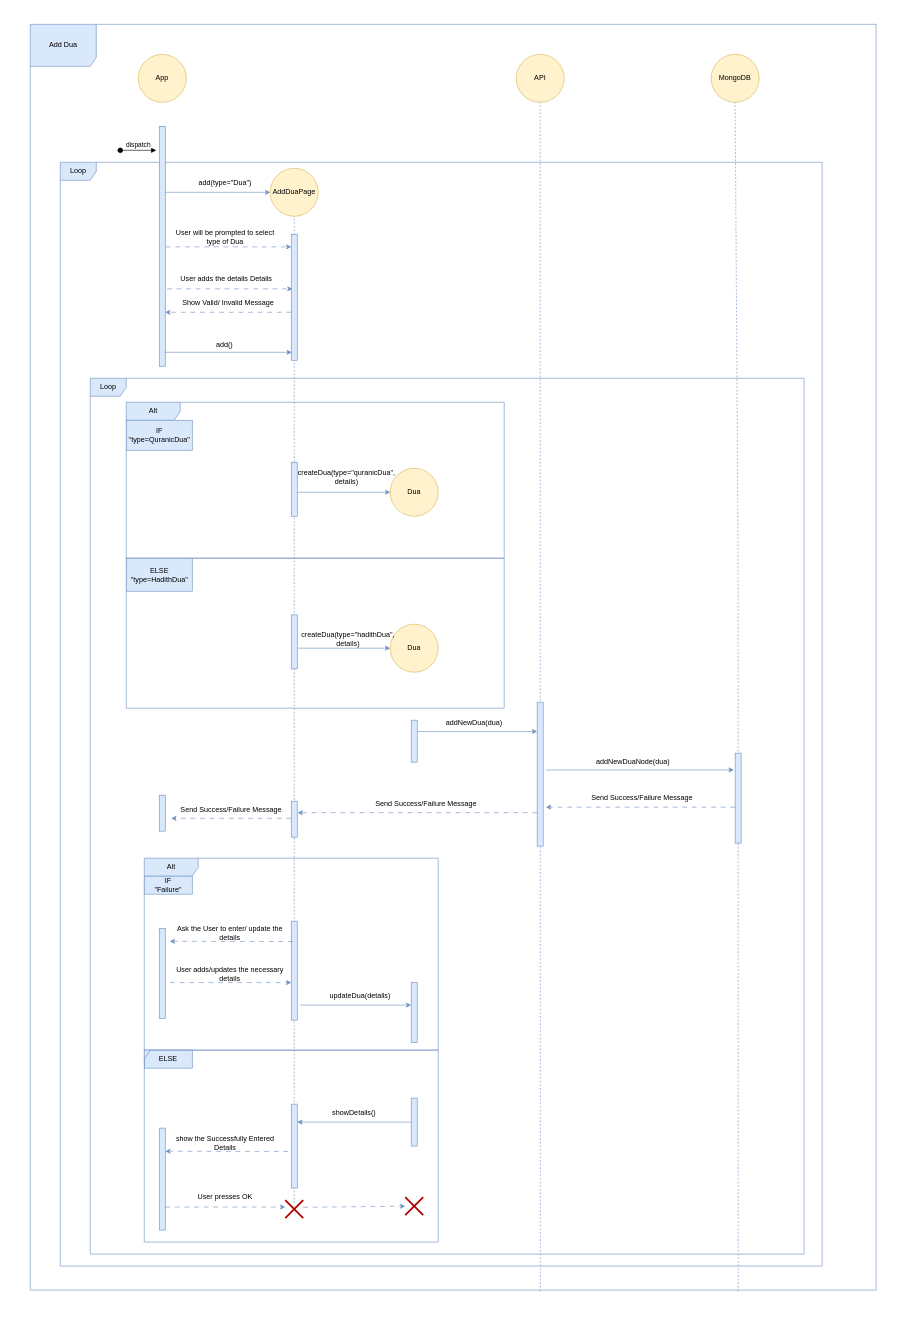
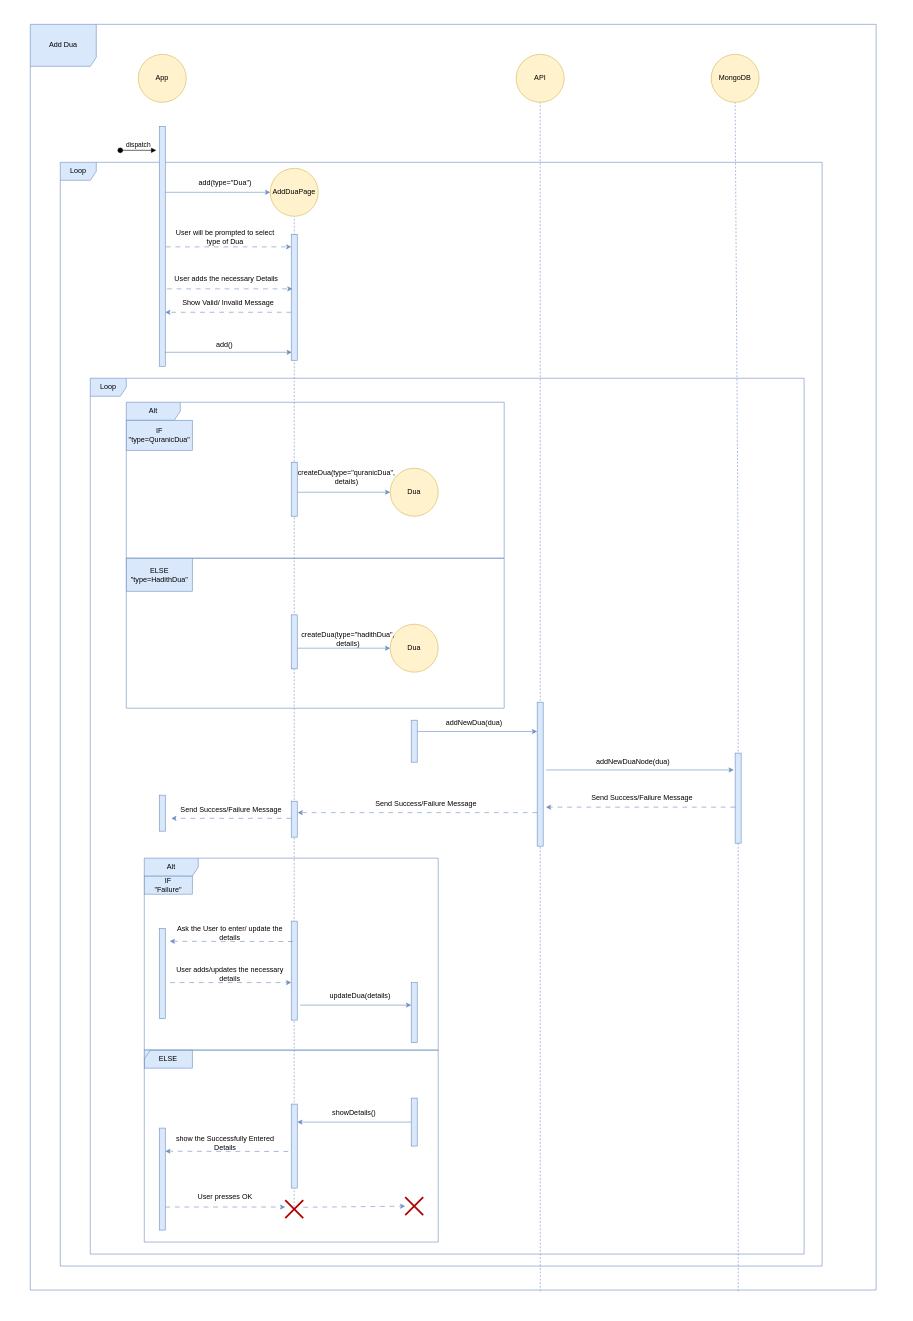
node "User adds the details Details": label "User adds the details Details" -> "User adds the necessary Details"
